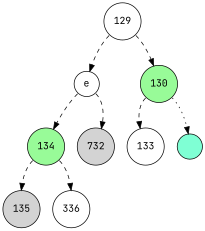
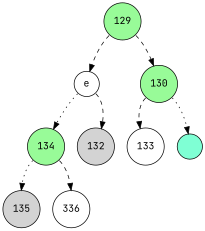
node "129": fillcolor white -> palegreen
edge "e" -> "134": style dashed -> dotted
node "732": label "732" -> "132"
edge "134" -> "135": style dashed -> dotted
